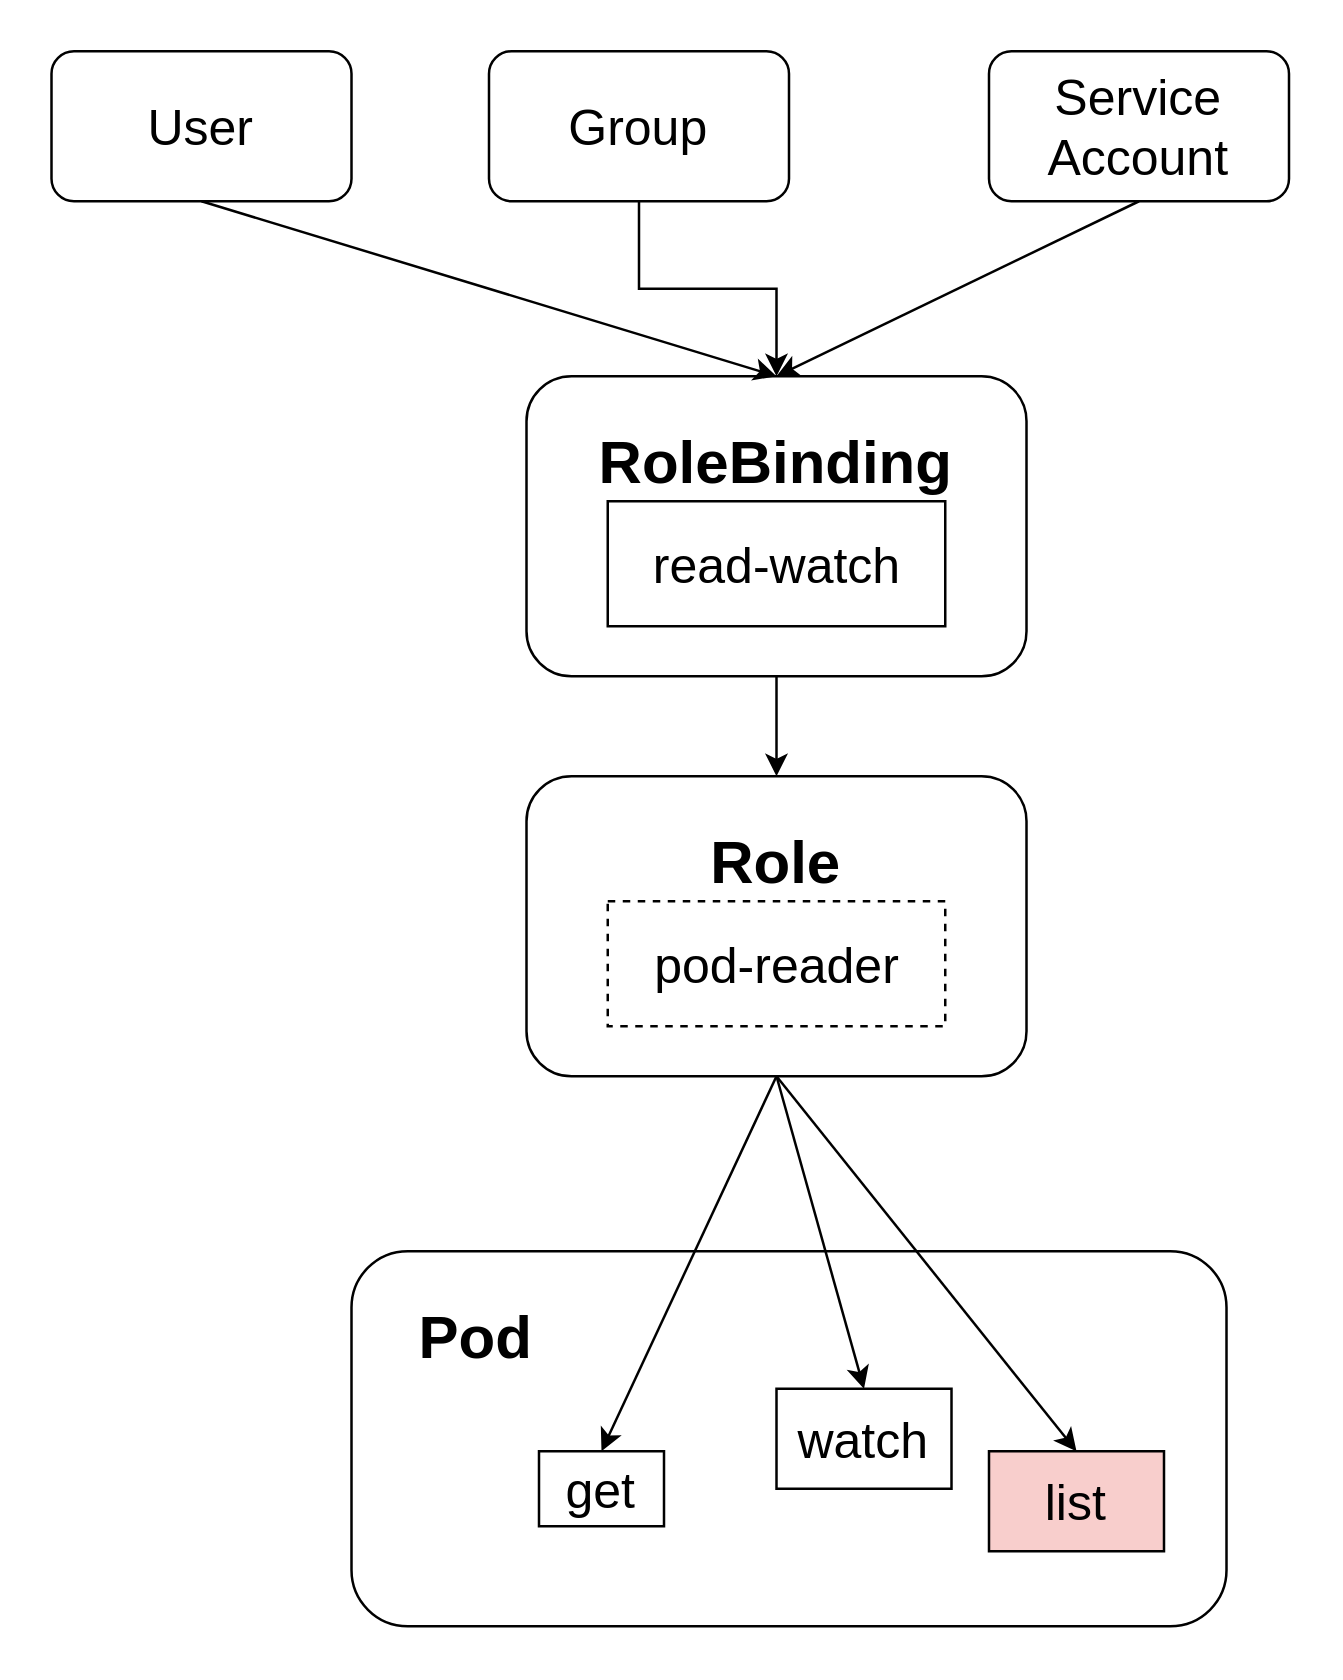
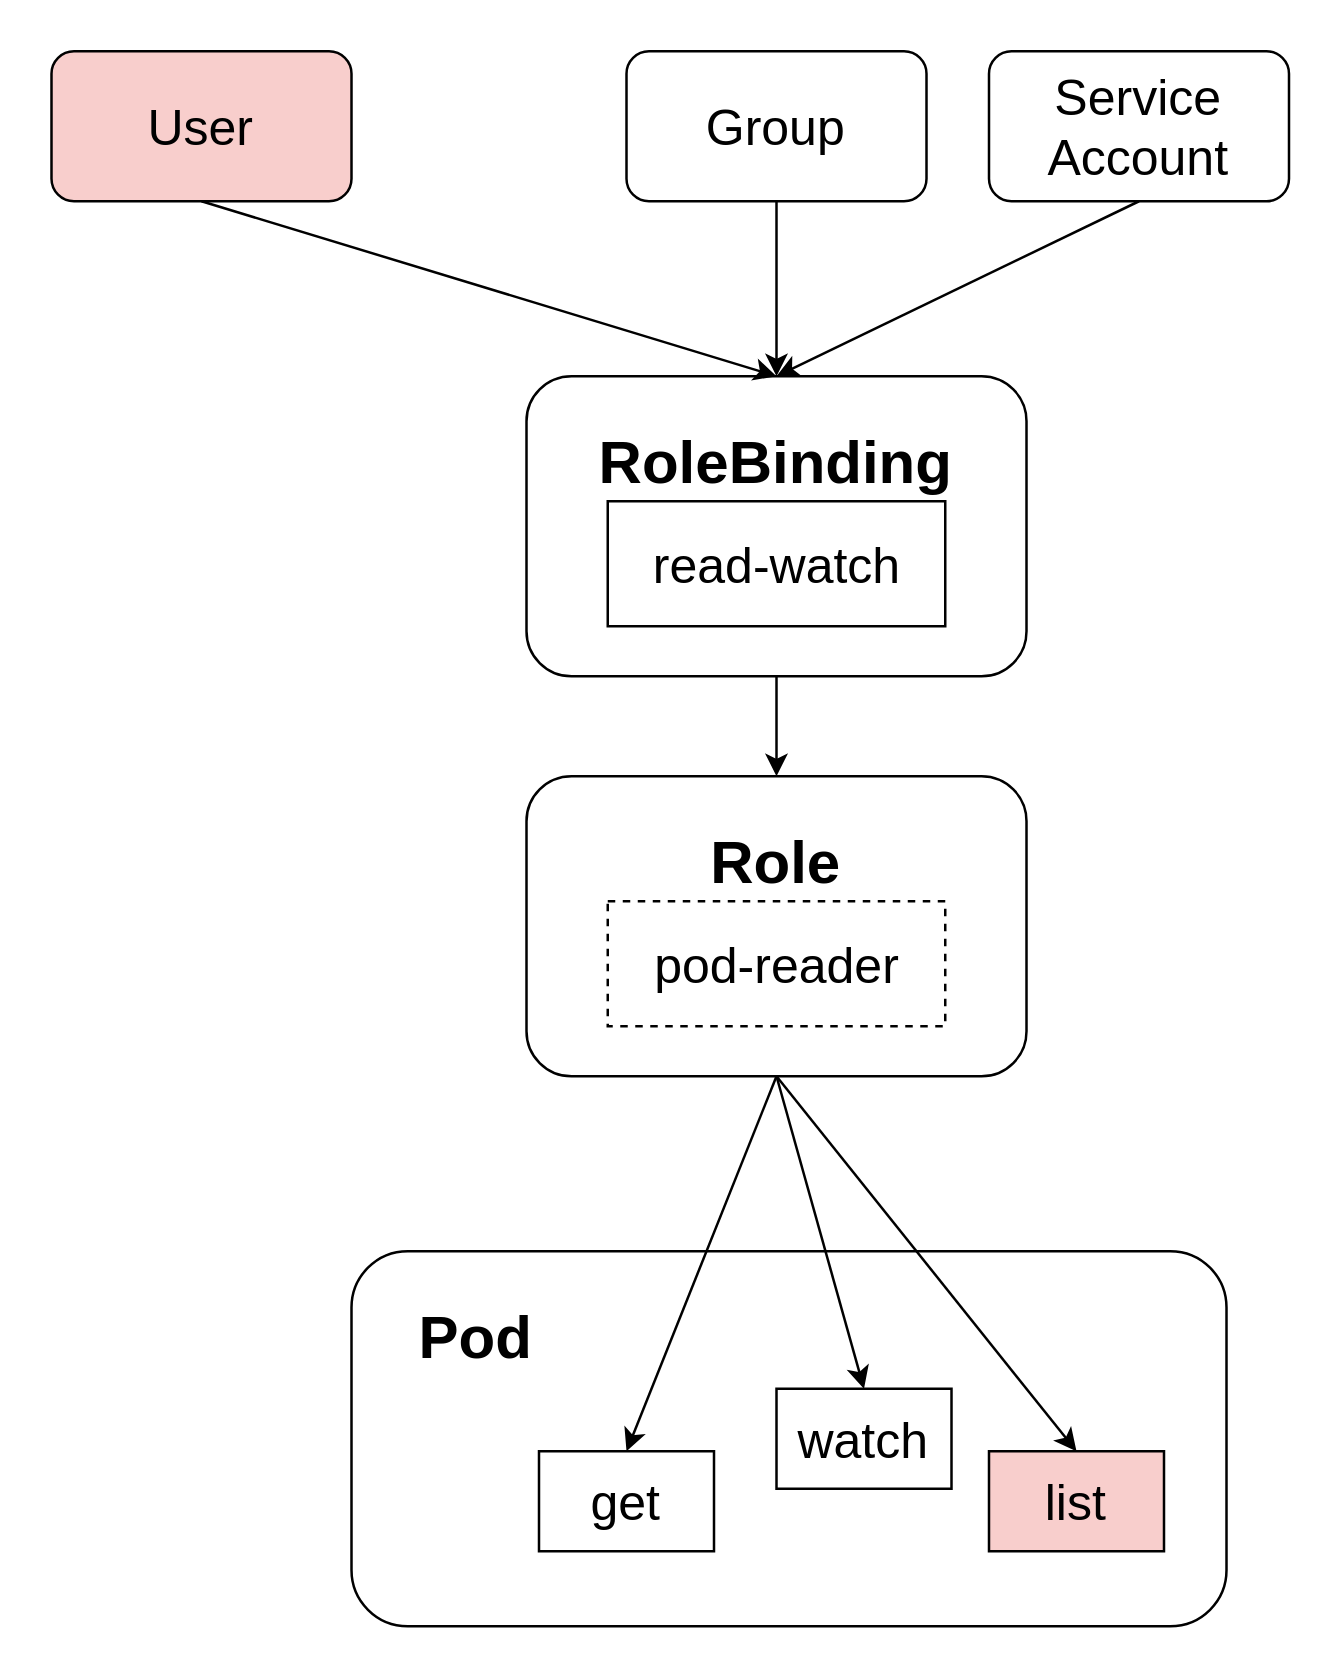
node "User": fillcolor #ffffff -> #f8cecc
node "Group": moved (639, 126) -> (776, 126)
node "get": size 125x75 -> 175x100
